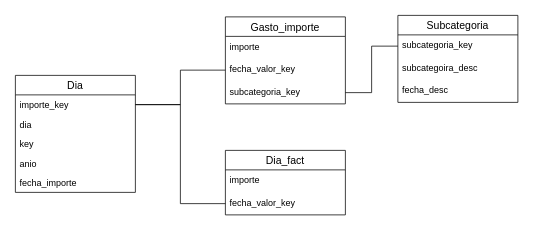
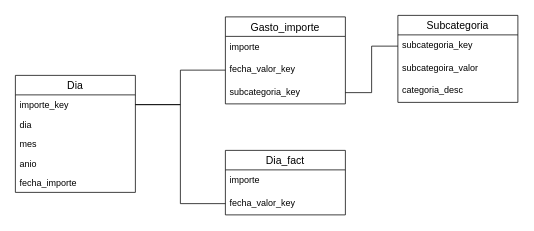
node "subcategoira_desc": label "subcategoira_desc" -> "subcategoira_valor"
node "fecha_desc": label "fecha_desc" -> "categoria_desc"
node "key": label "key" -> "mes"
